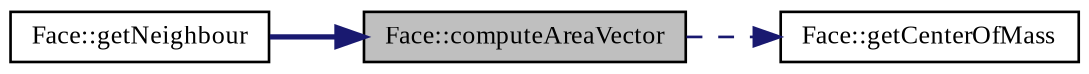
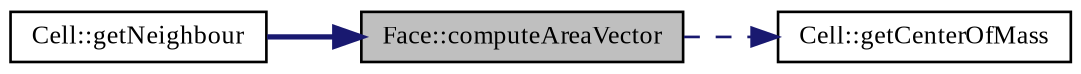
node "Face::getNeighbour": label "Face::getNeighbour" -> "Cell::getNeighbour"
node "Face::getCenterOfMass": label "Face::getCenterOfMass" -> "Cell::getCenterOfMass"
